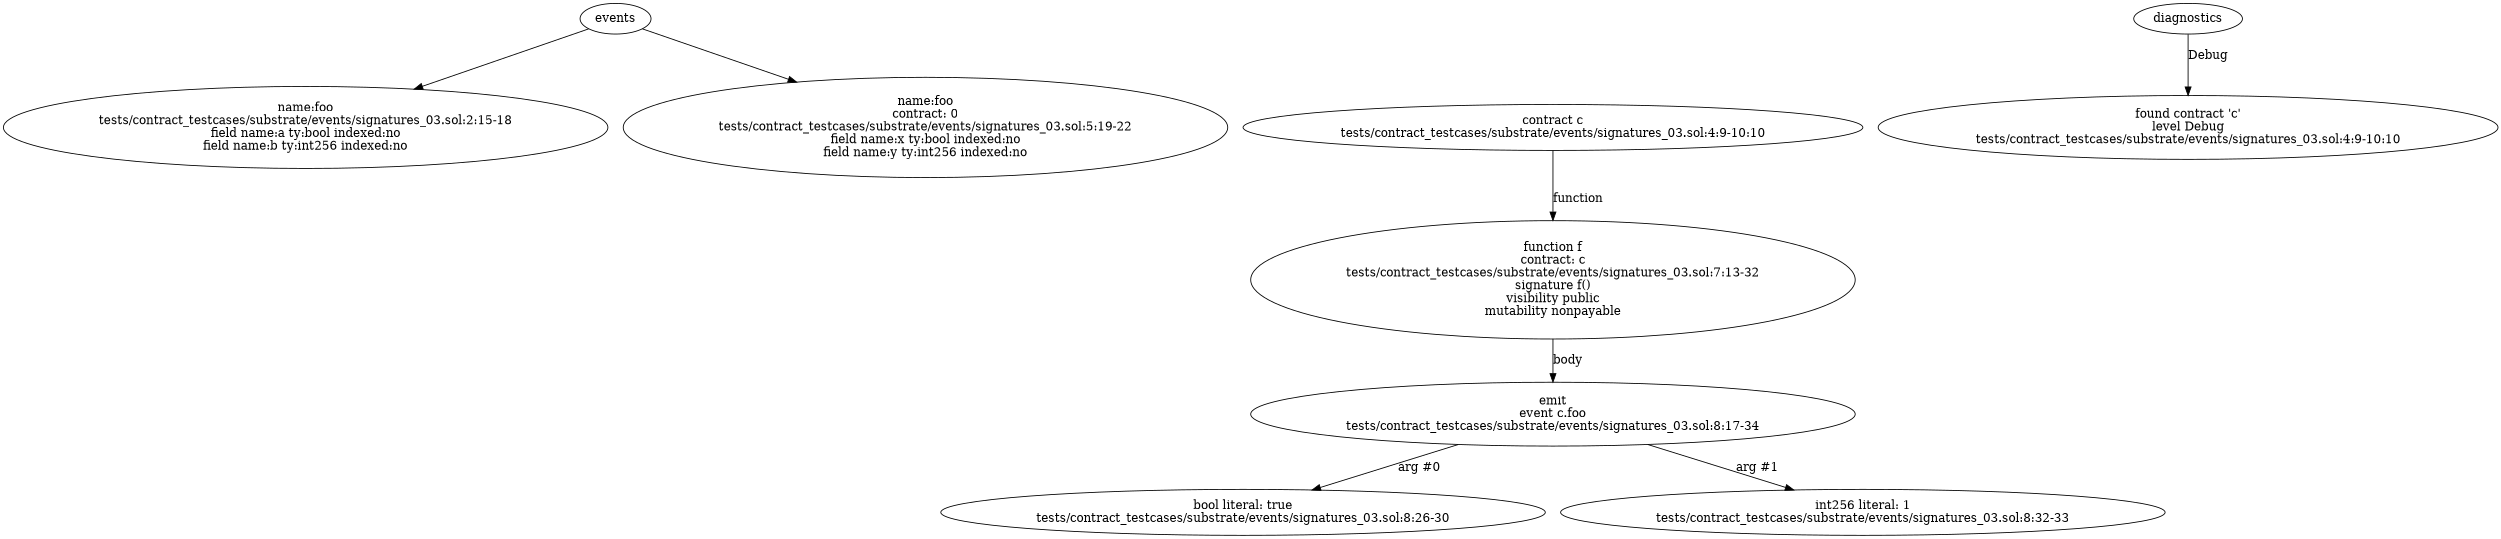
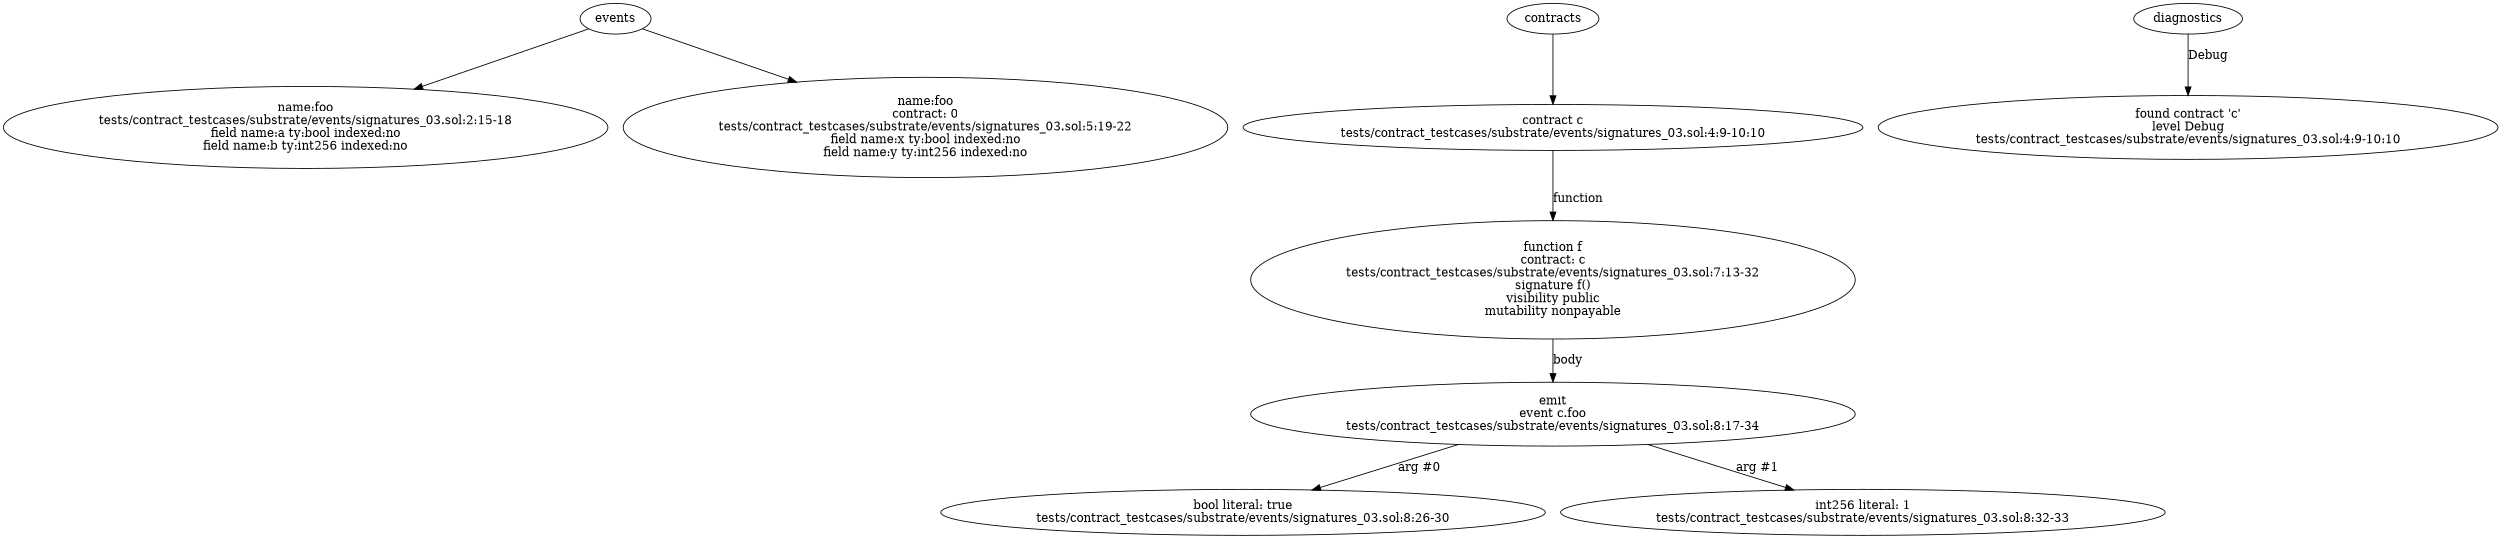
node "contracts": added
